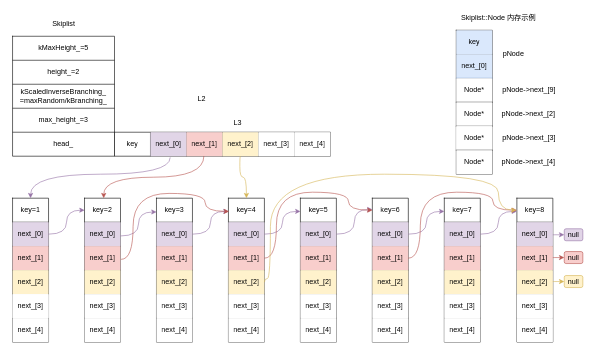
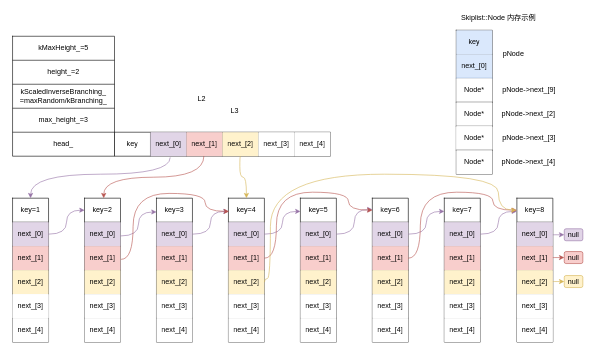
node "Skiplist": removed
node "L3": moved (237, 123) -> (234, 111)
